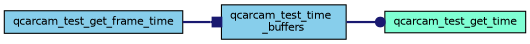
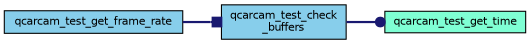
node "qcarcam_test_get_frame_time": label "qcarcam_test_get_frame_time" -> "qcarcam_test_get_frame_rate"
node "qcarcam_test_time _buffers": label "qcarcam_test_time _buffers" -> "qcarcam_test_check _buffers"
